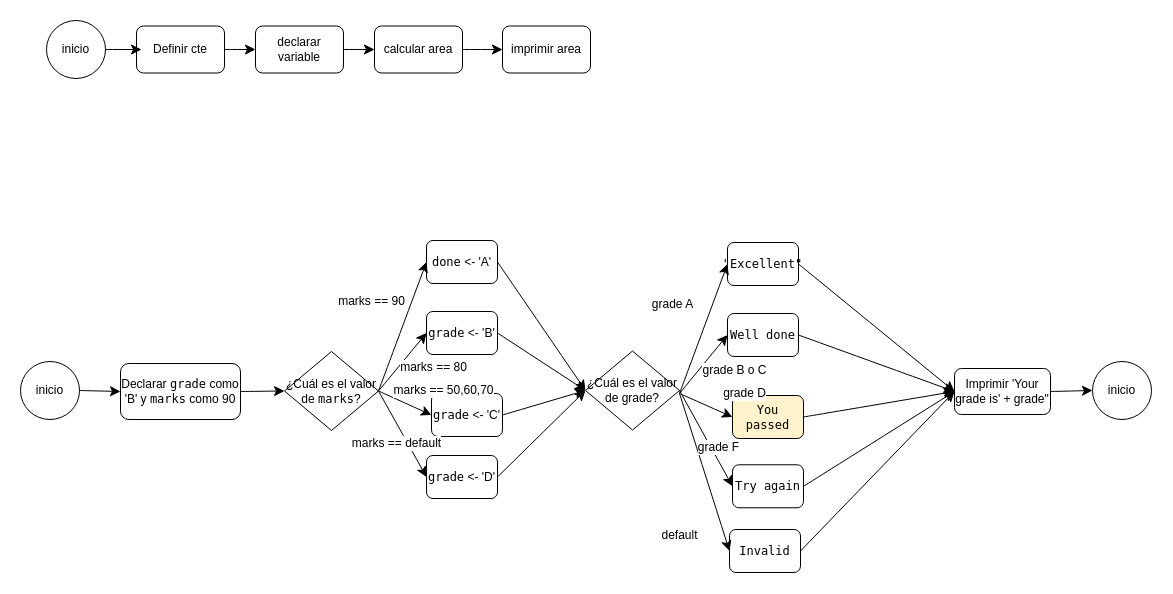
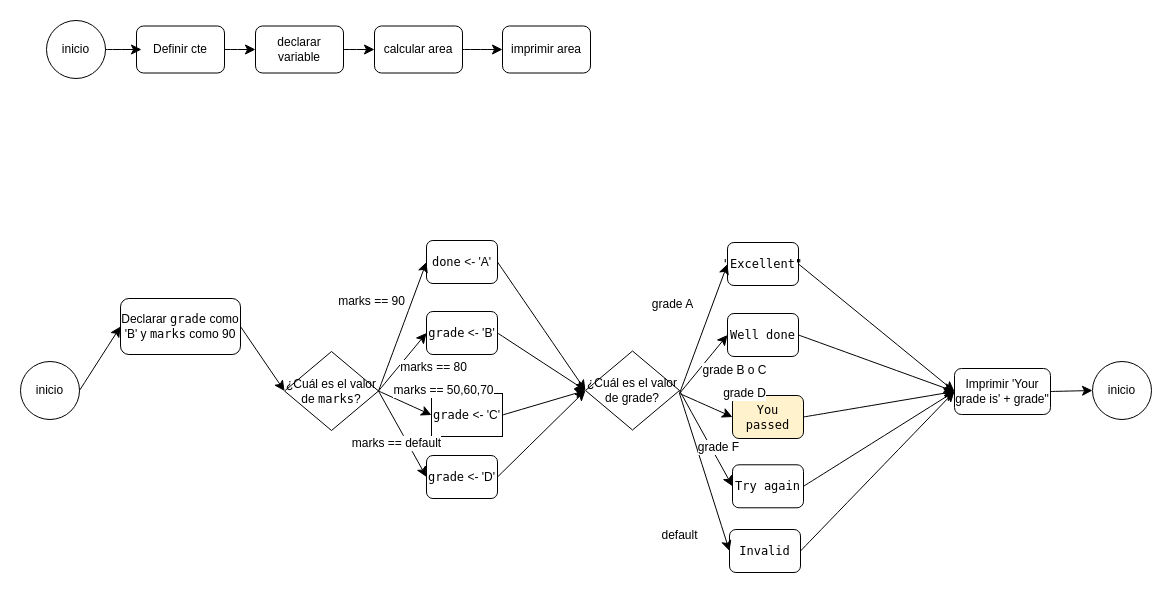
node "Declarar grade como 'B' y marks como 90": moved (181, 392) -> (181, 327)
node "grade <- 'C'": shape rounded rectangle -> rectangle
